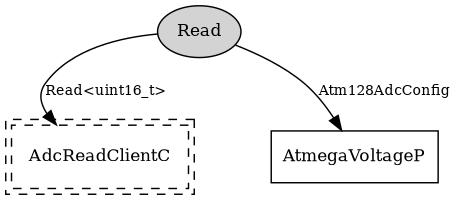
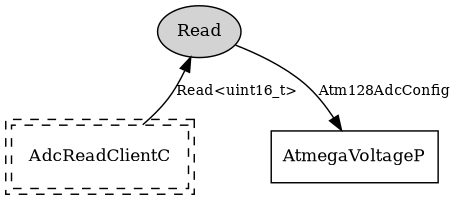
edge "Read" -> "AdcReadClientC": reversed
